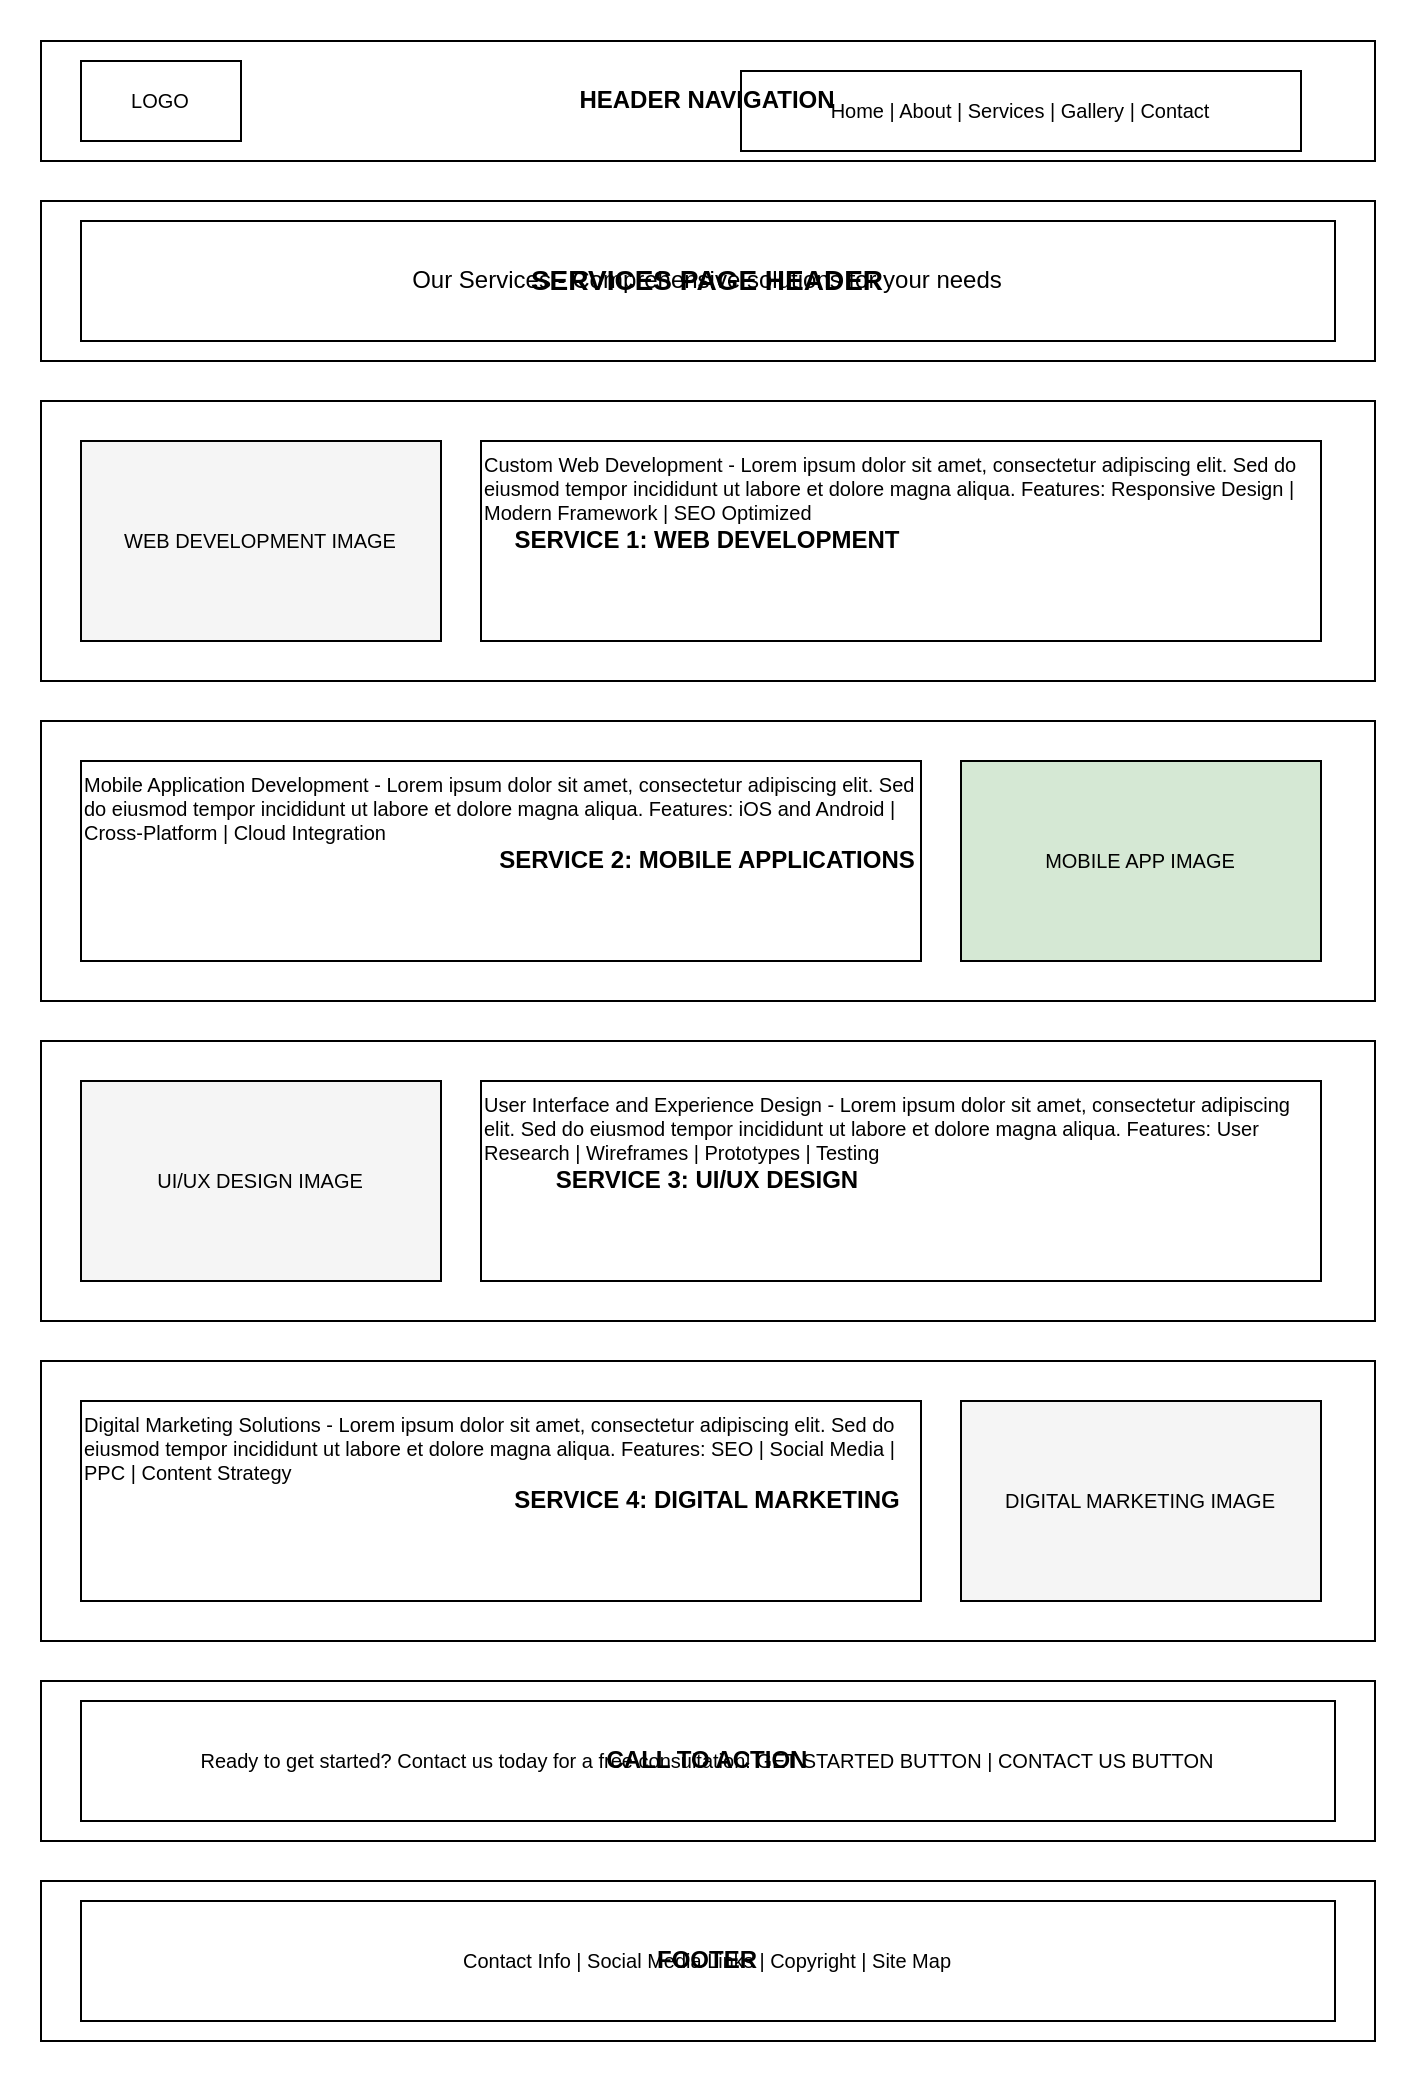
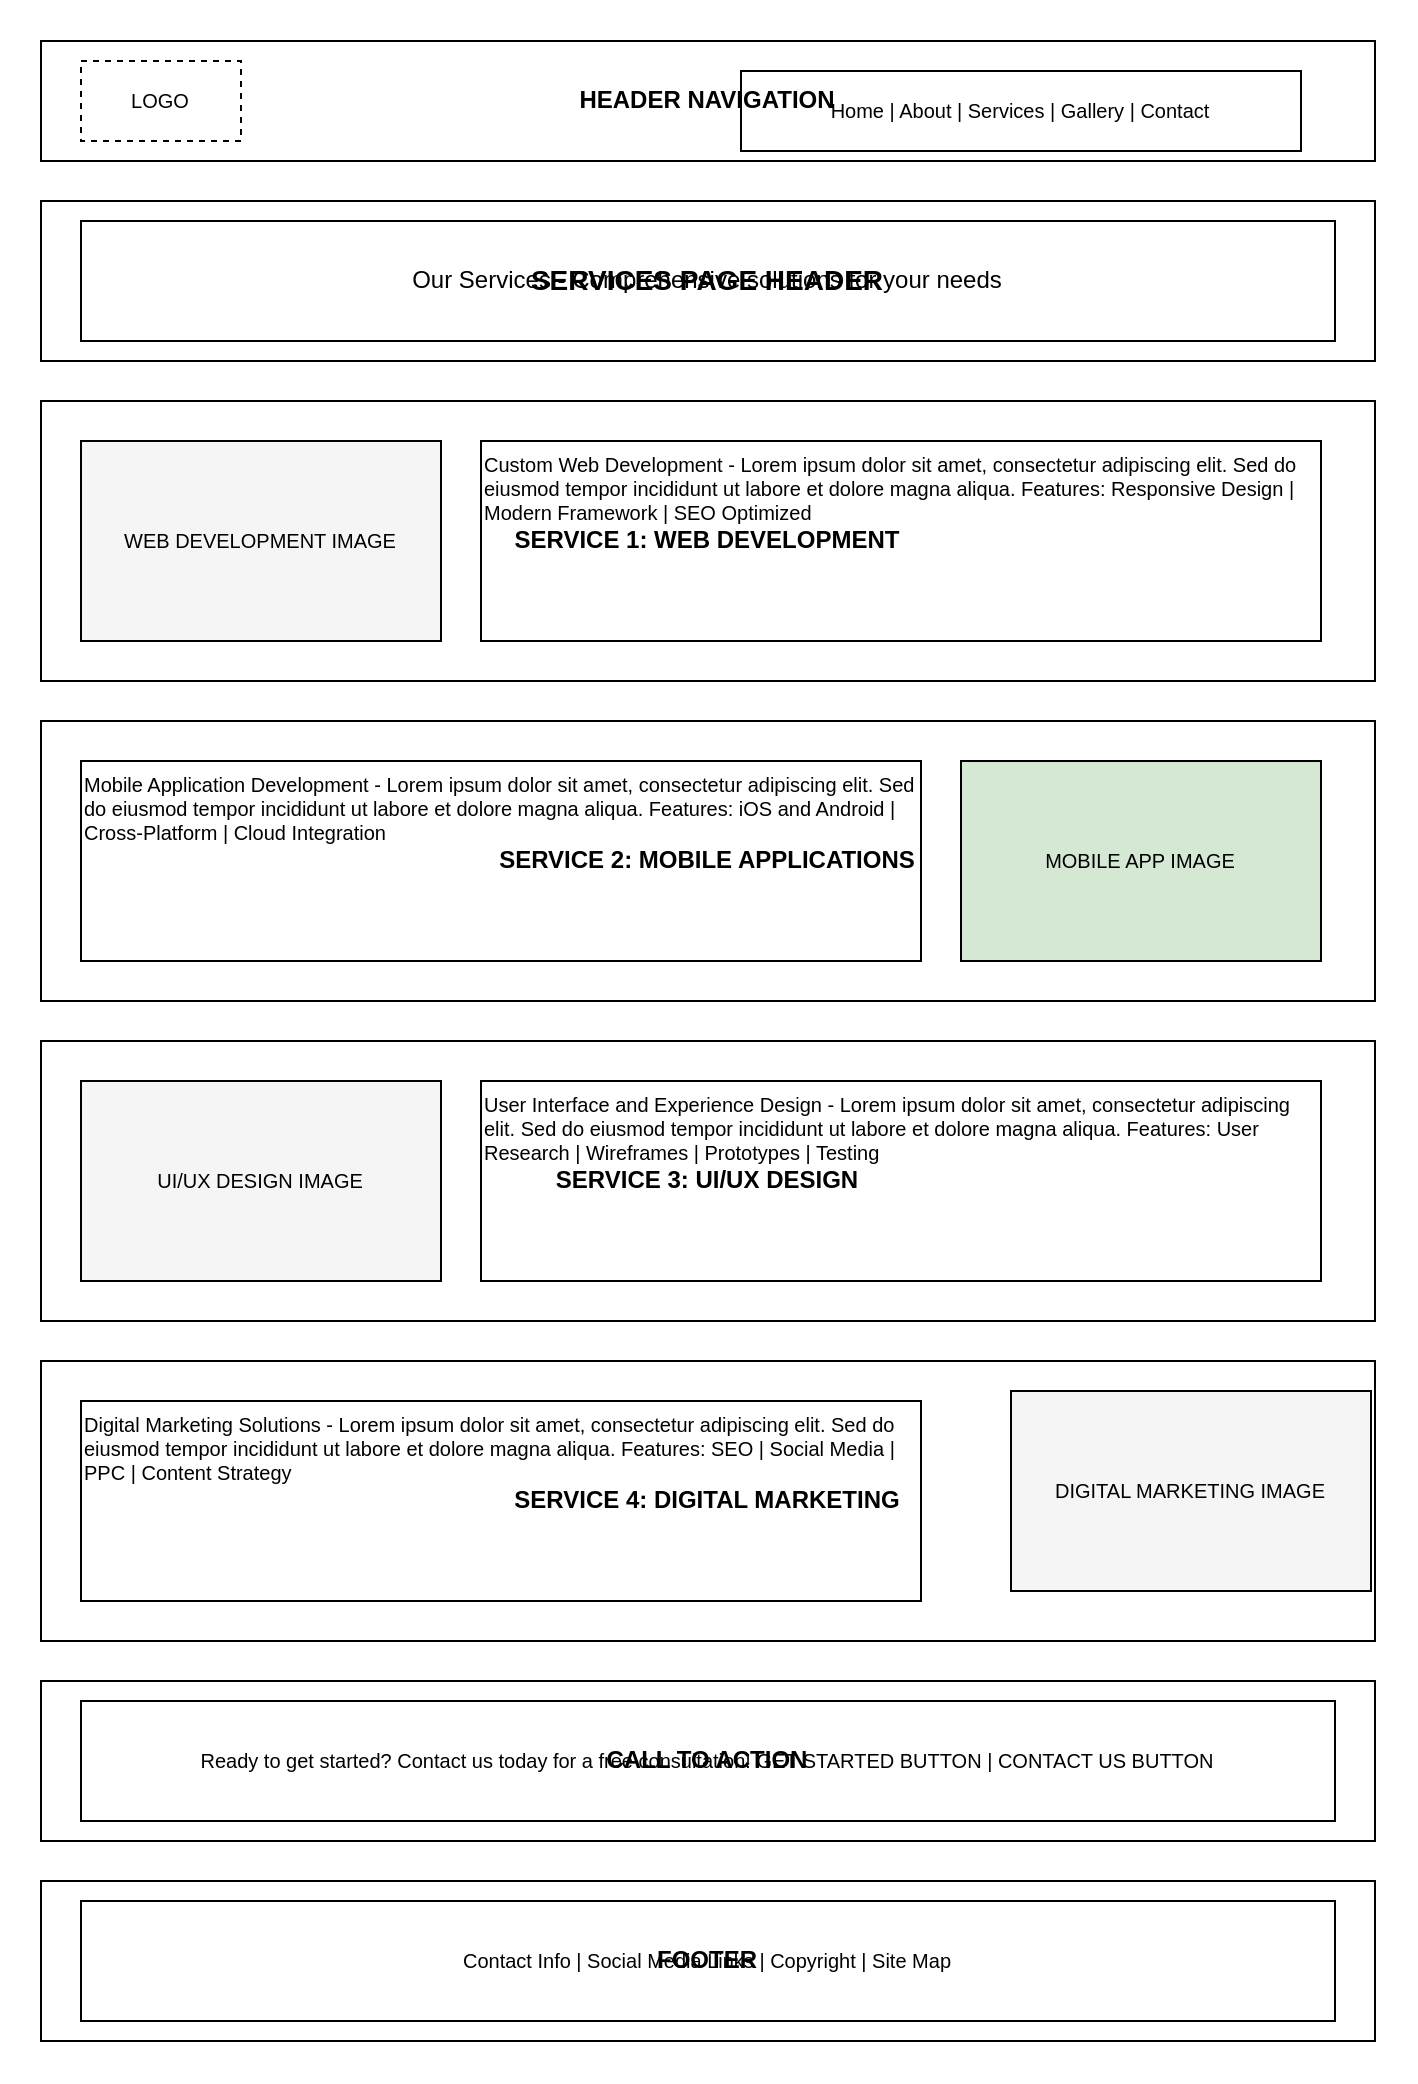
node "LOGO": style solid -> dashed
node "DIGITAL MARKETING IMAGE": moved (1141, 1501) -> (1191, 1491)
